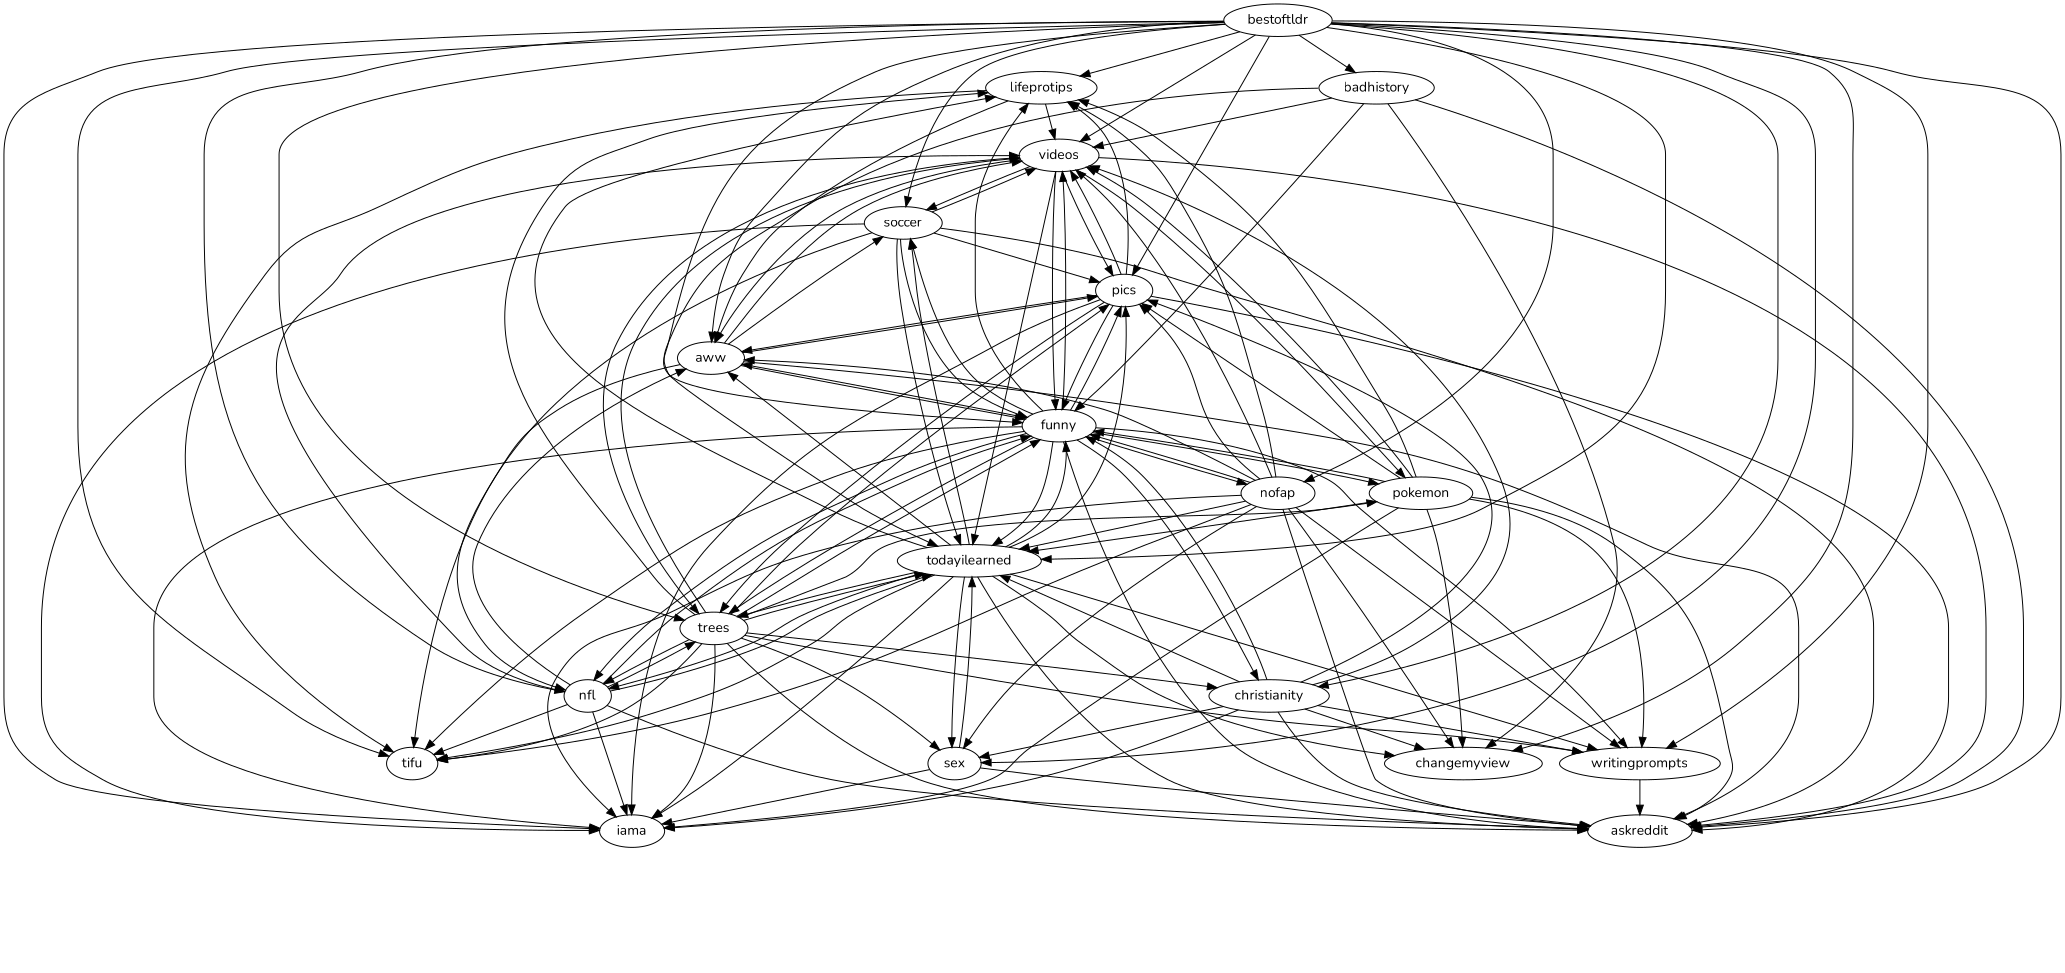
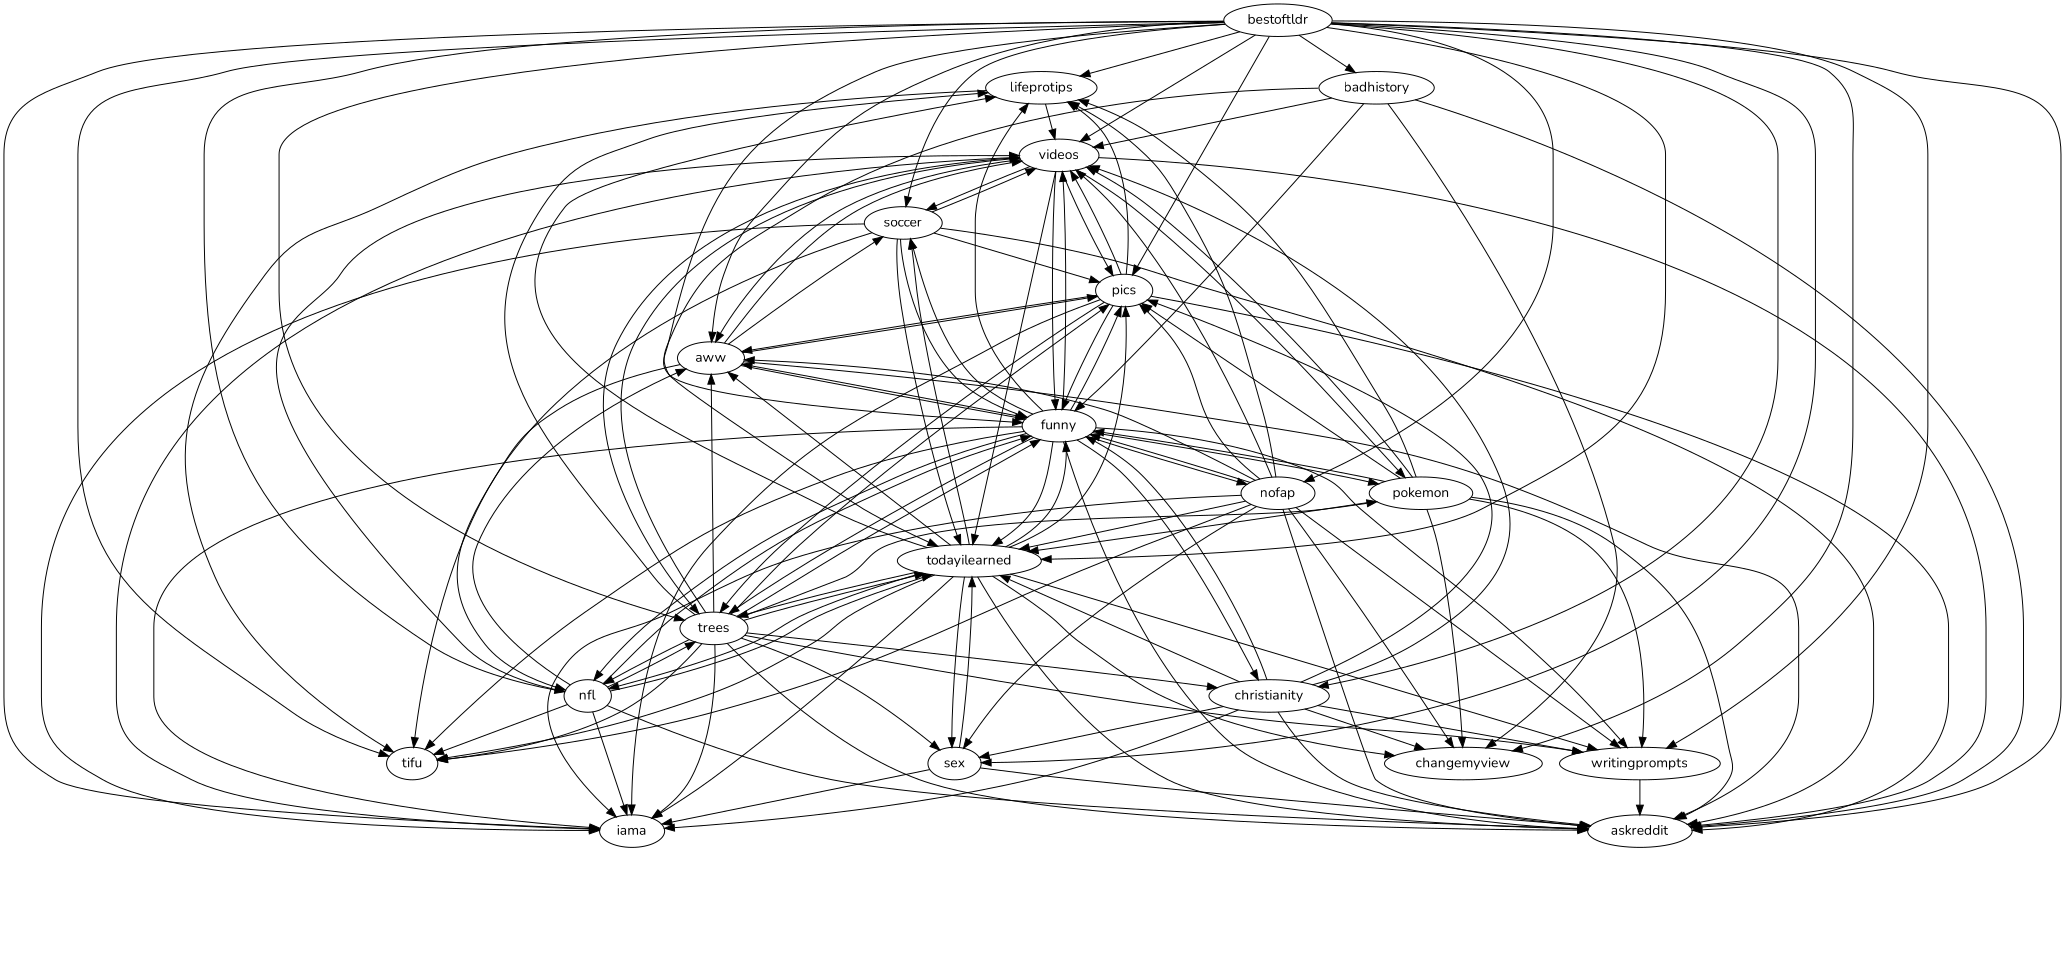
edge "lifeprotips" -> "aww": now "trees" -> "aww"
edge "pokemon" -> "iama": now "videos" -> "iama"
